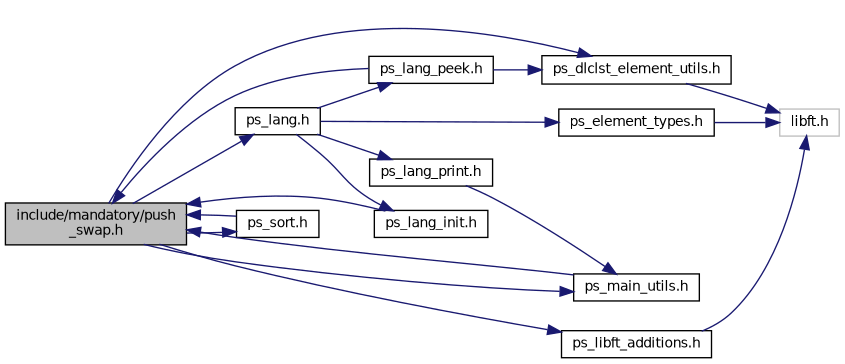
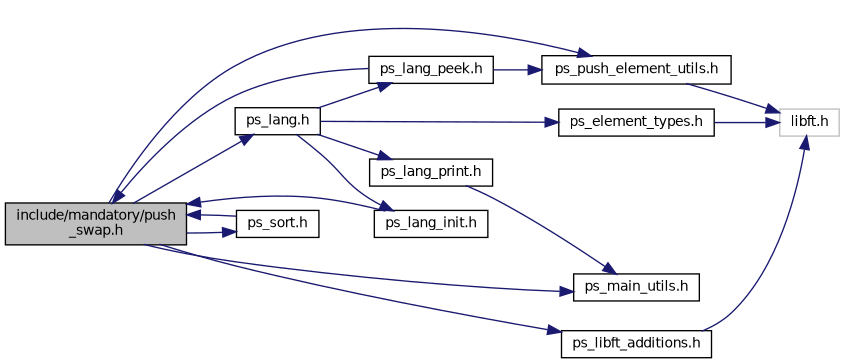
node "ps_dlclst_element_utils.h": label "ps_dlclst_element_utils.h" -> "ps_push_element_utils.h"
edge "ps_main_utils.h" -> "include/mandatory/push _swap.h": removed
